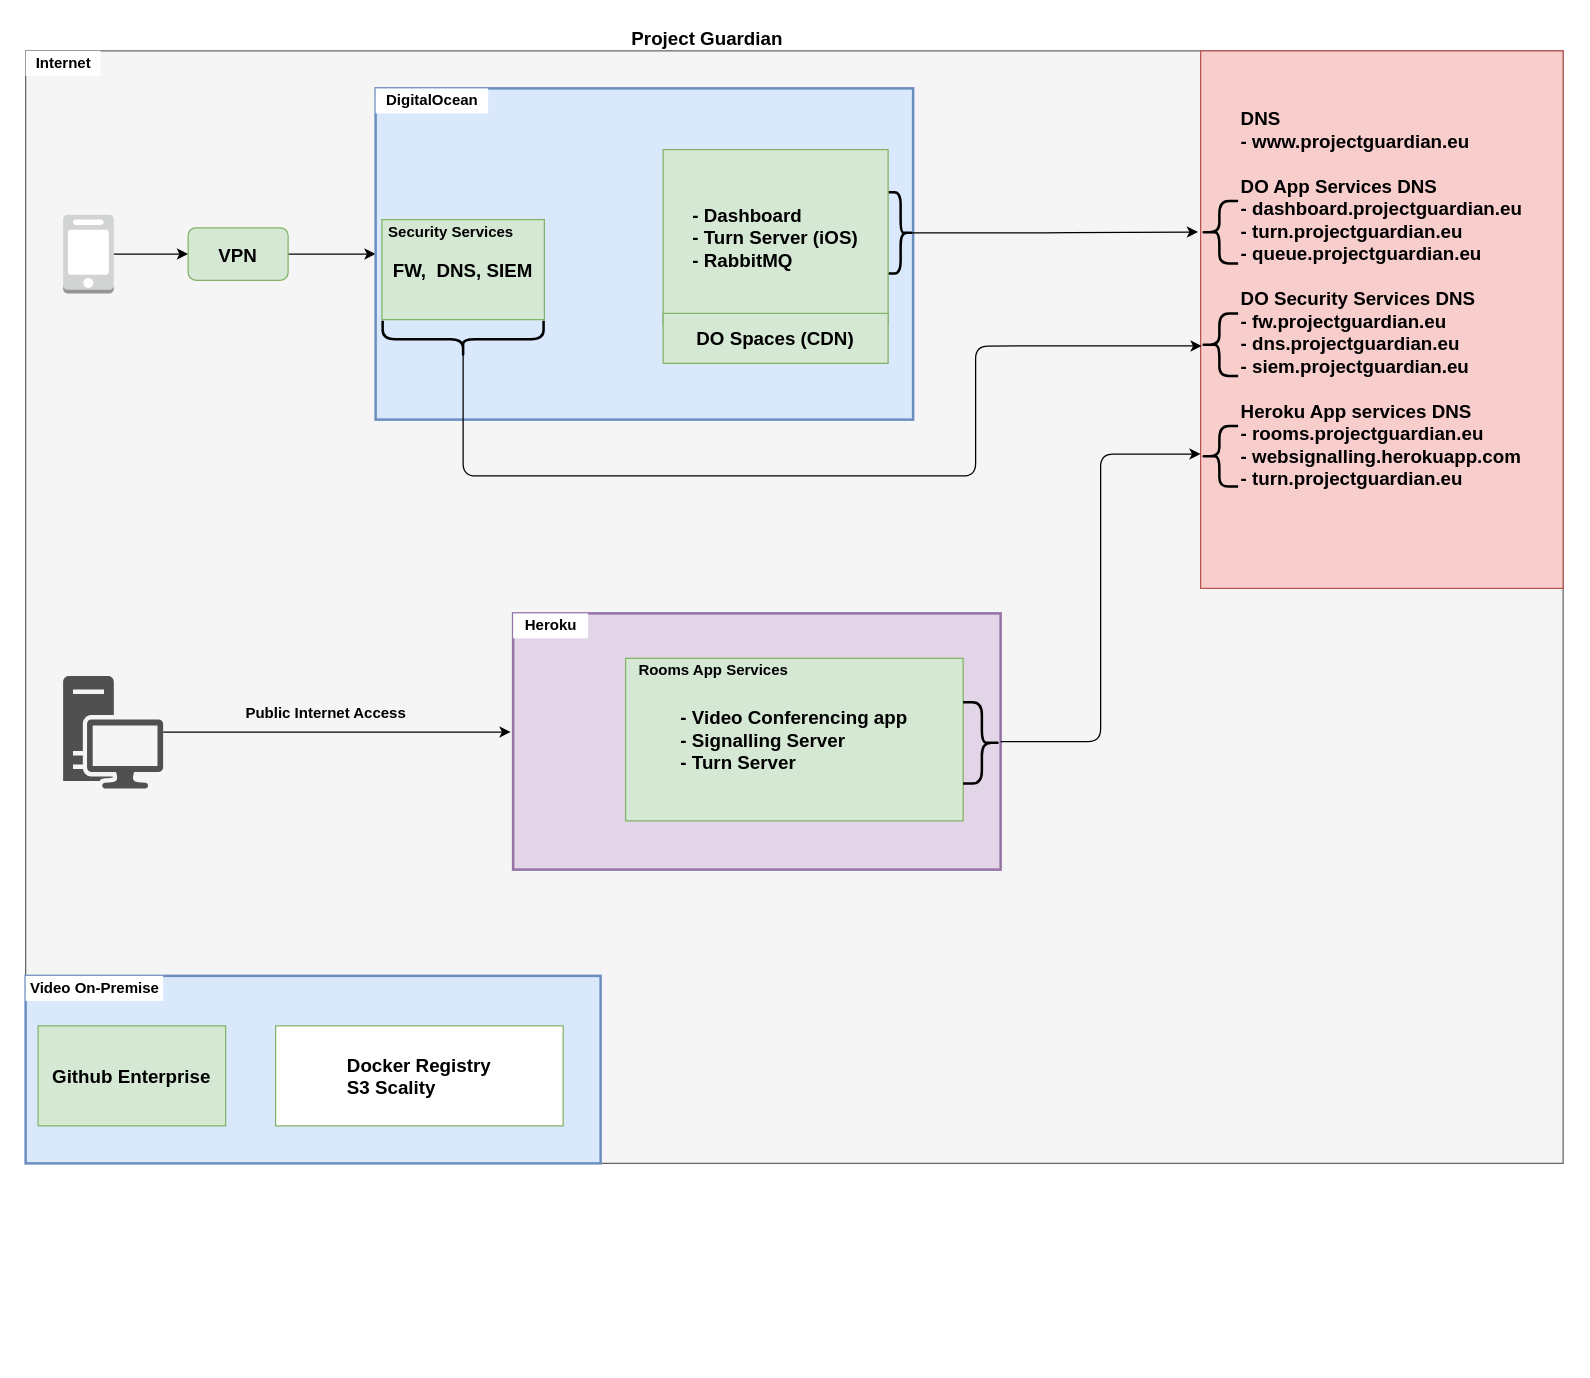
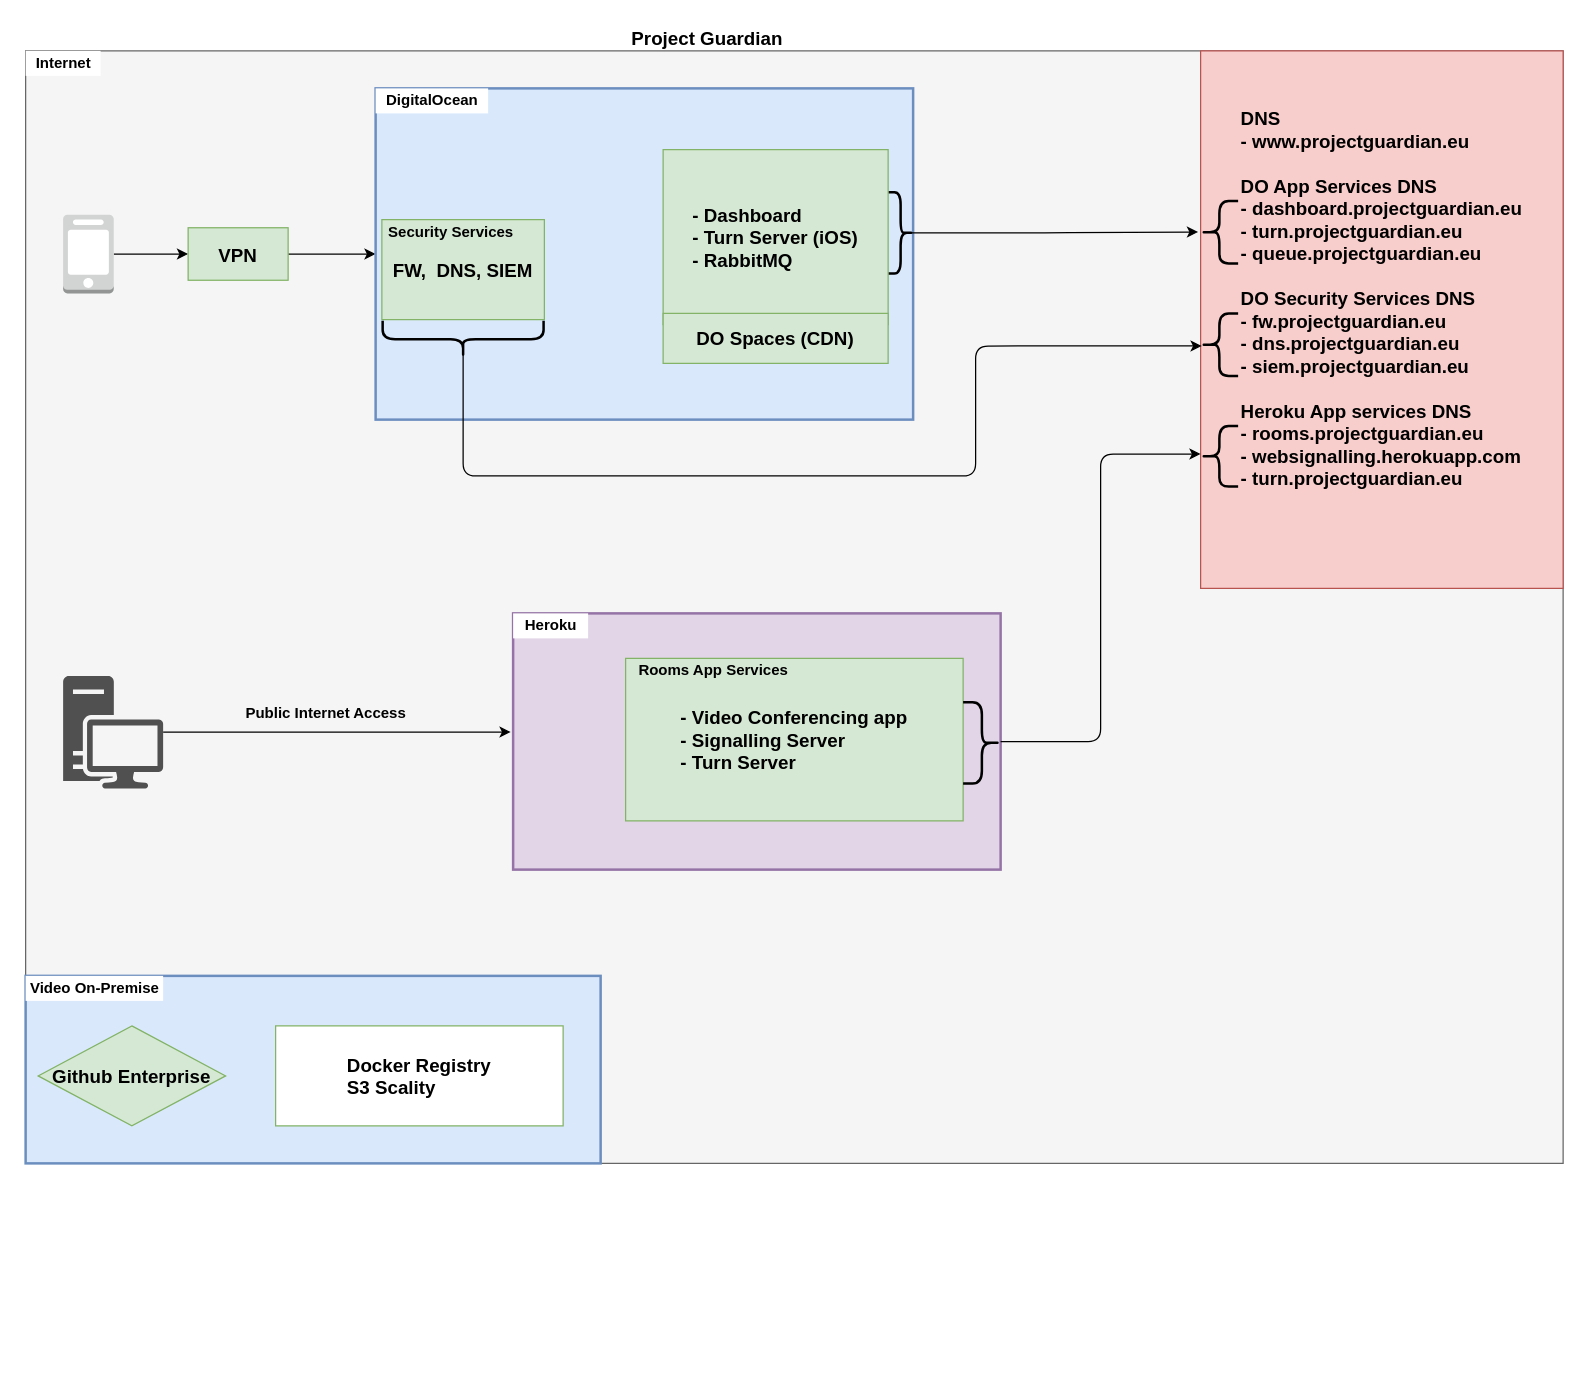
node "VPN": shape rounded rectangle -> rectangle
node "Github Enterprise": shape rectangle -> diamond
